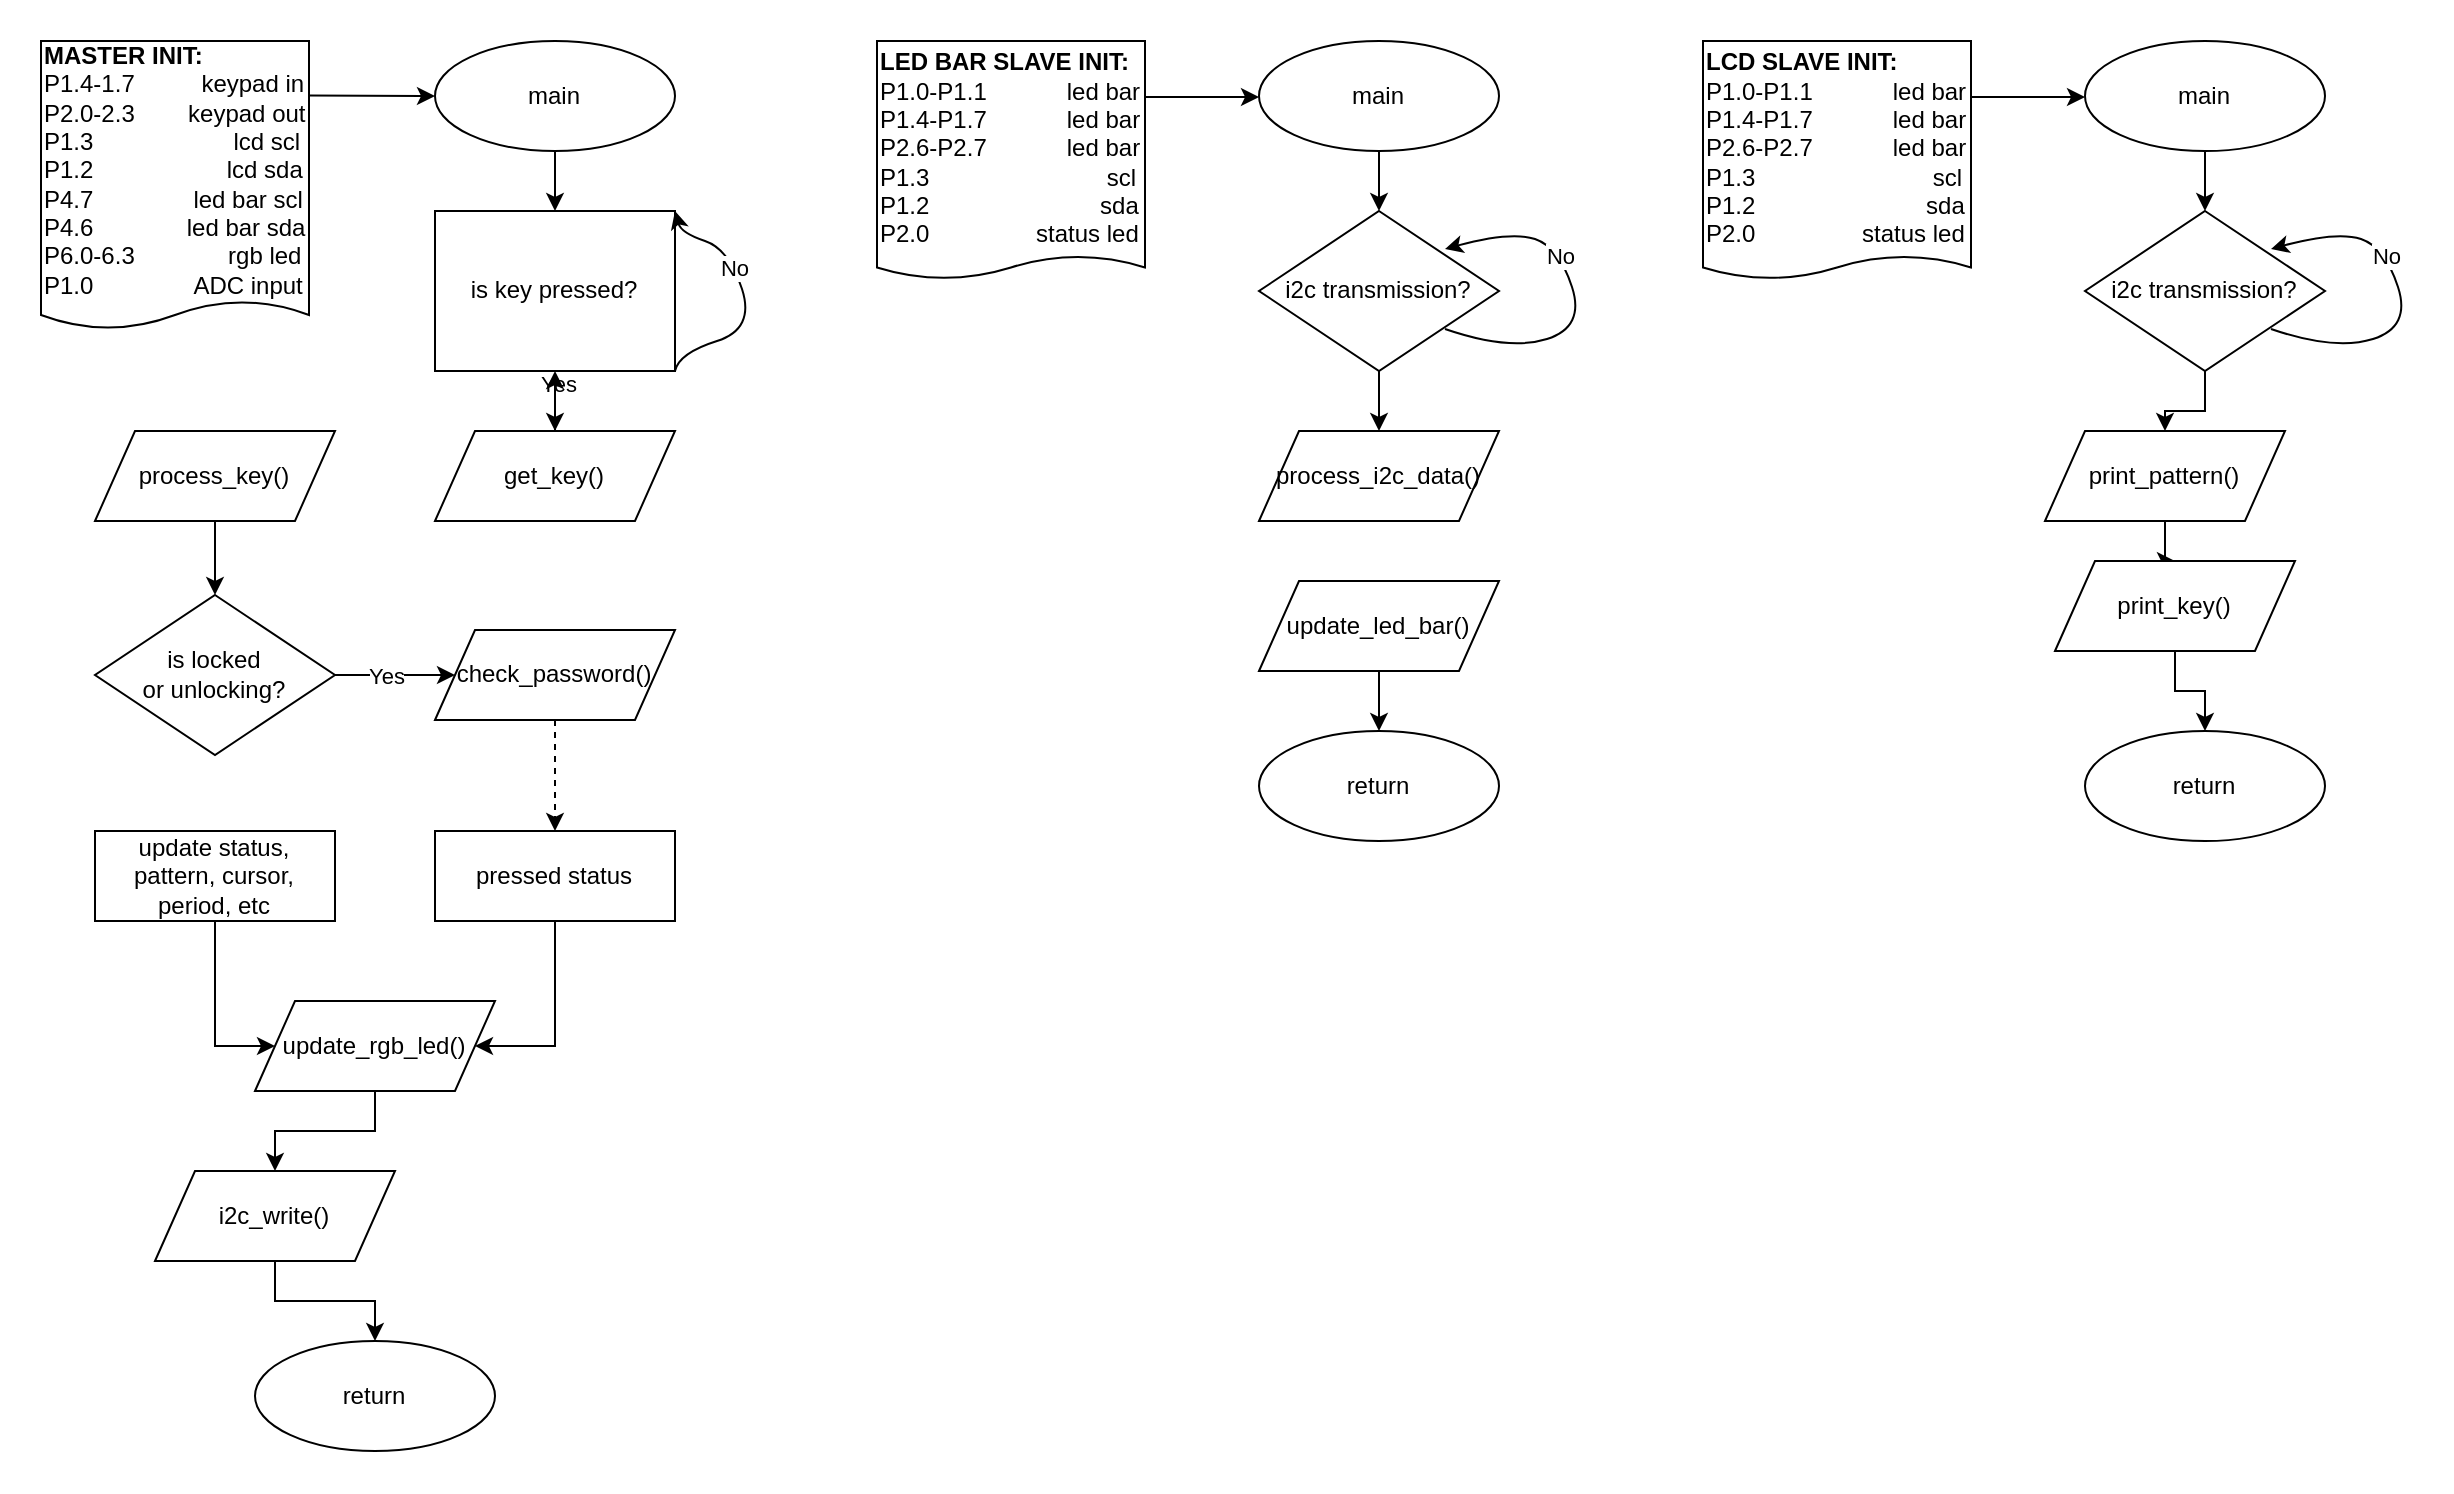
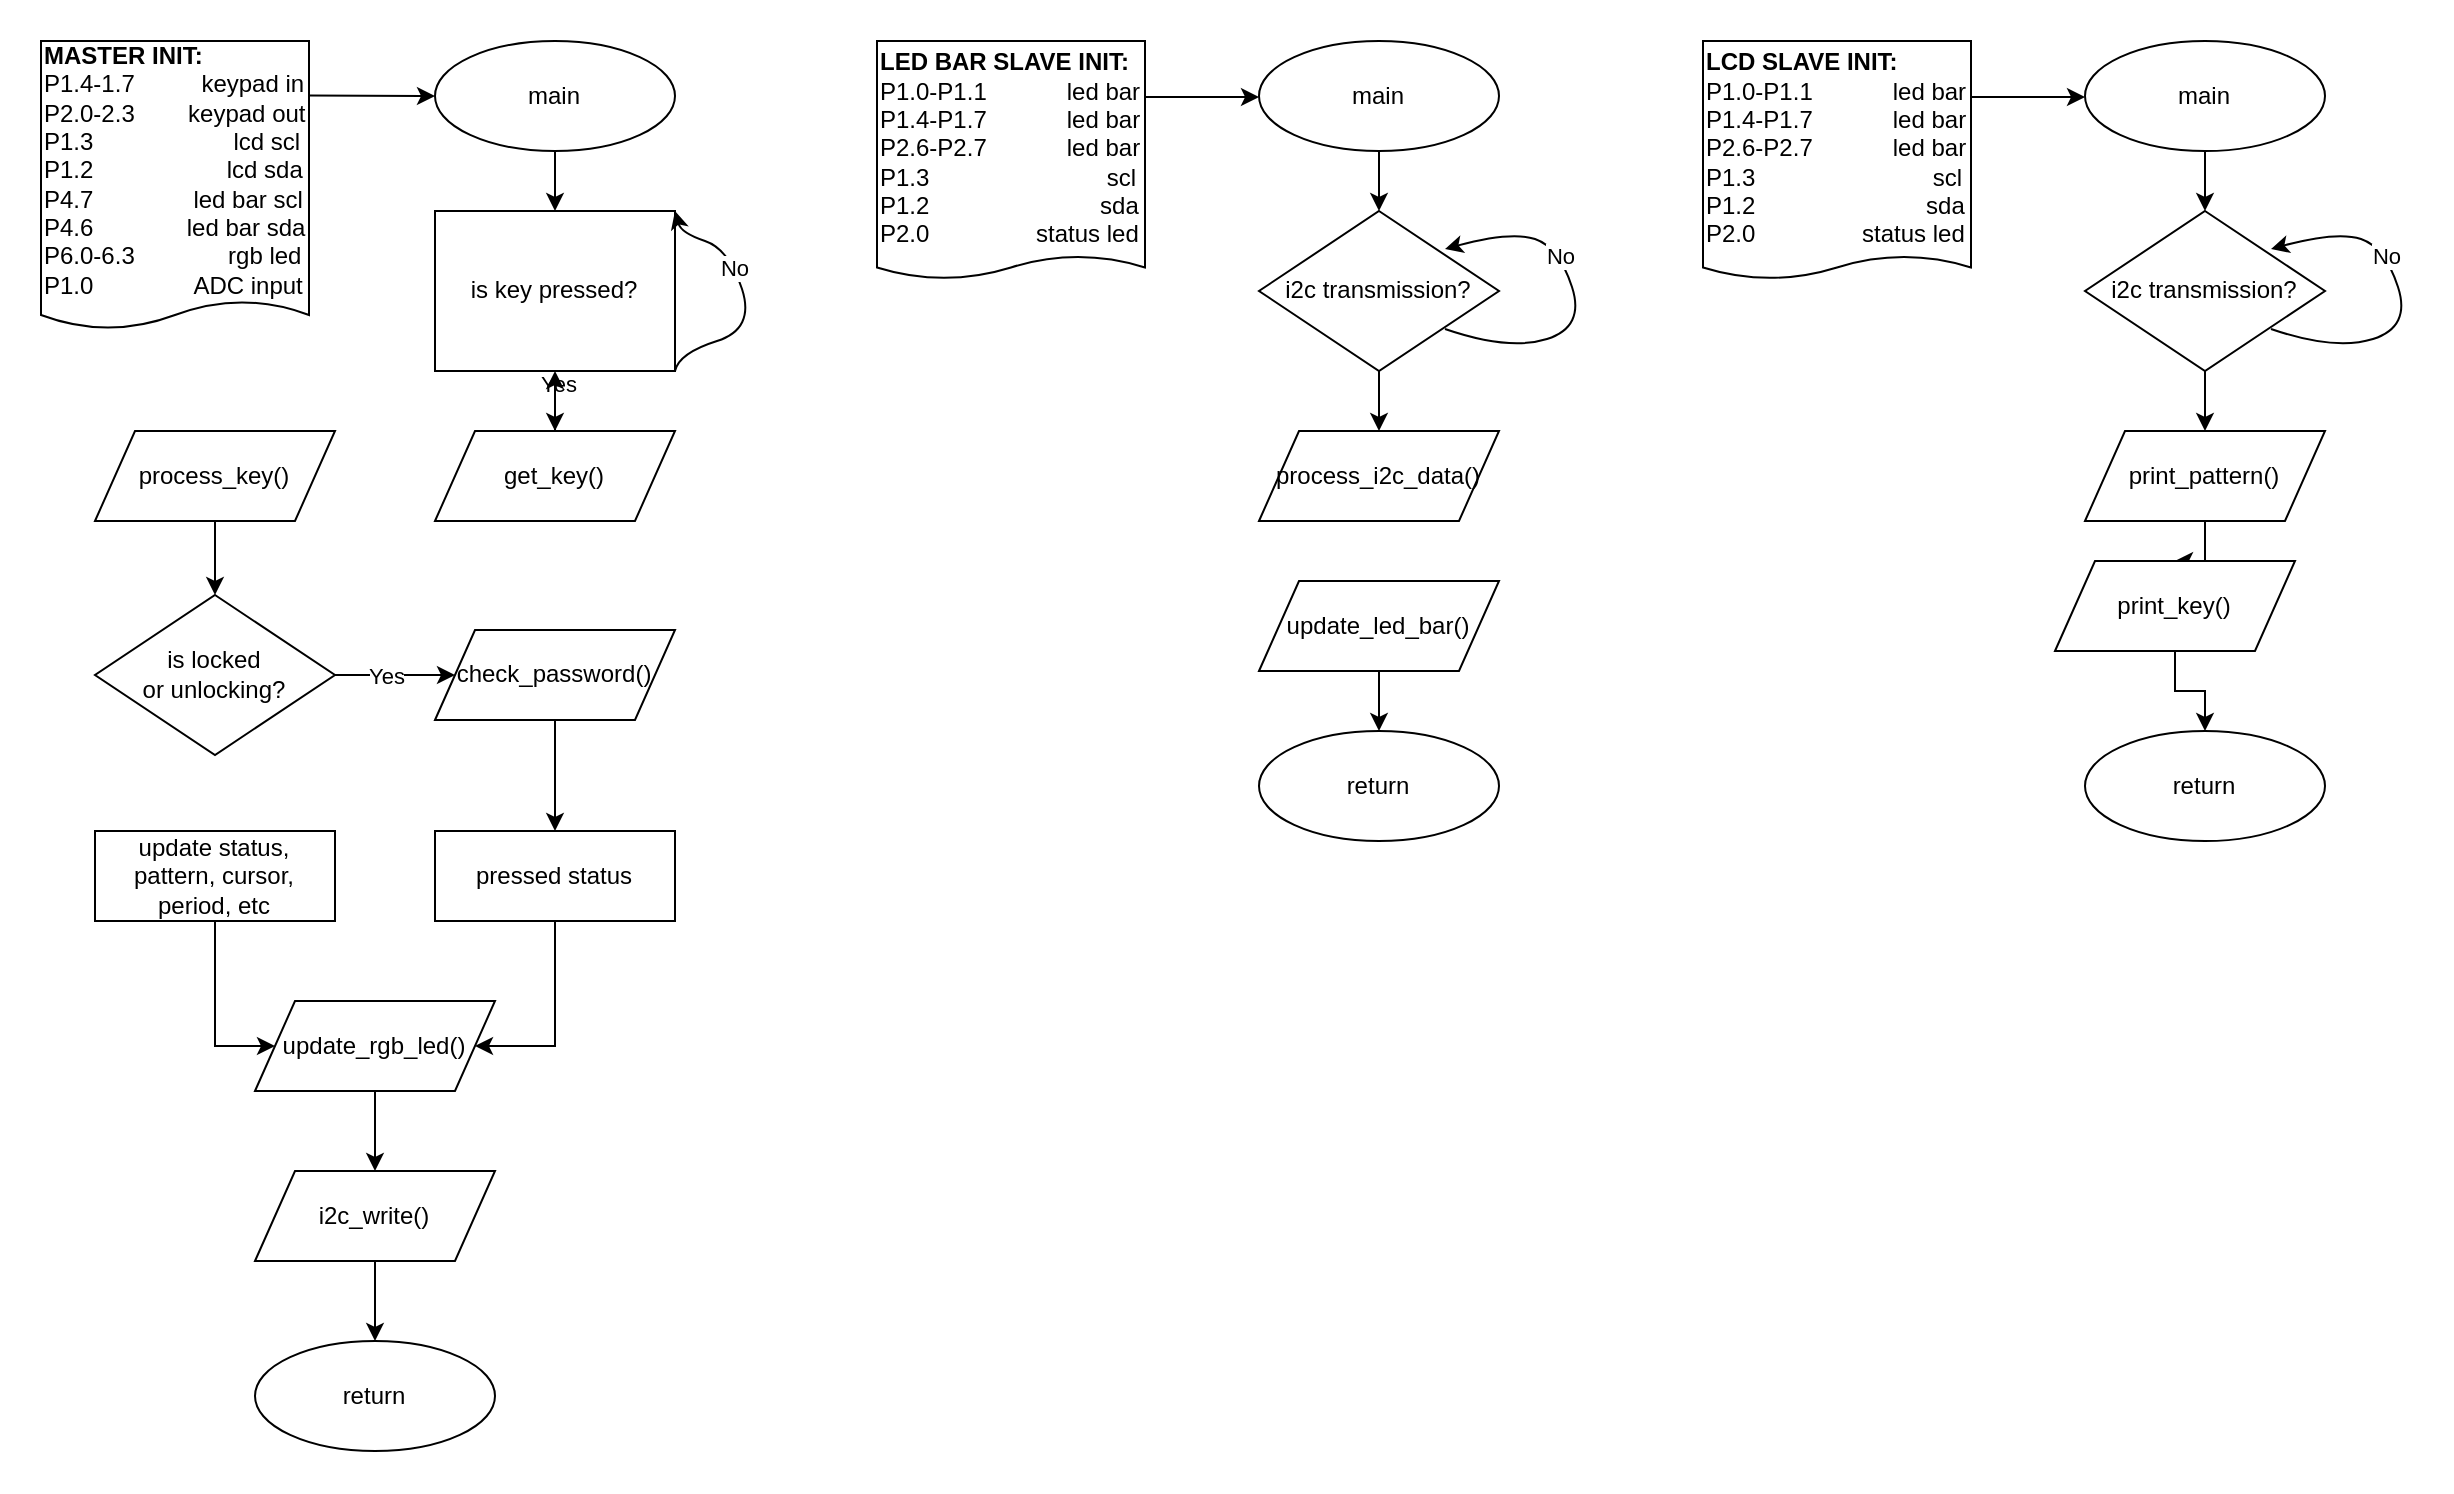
node "print_pattern()": moved (2165, 476) -> (2205, 476)
edge "check_password()" -> "pressed status": style dashed -> solid
node "i2c_write()": moved (275, 1216) -> (375, 1216)
